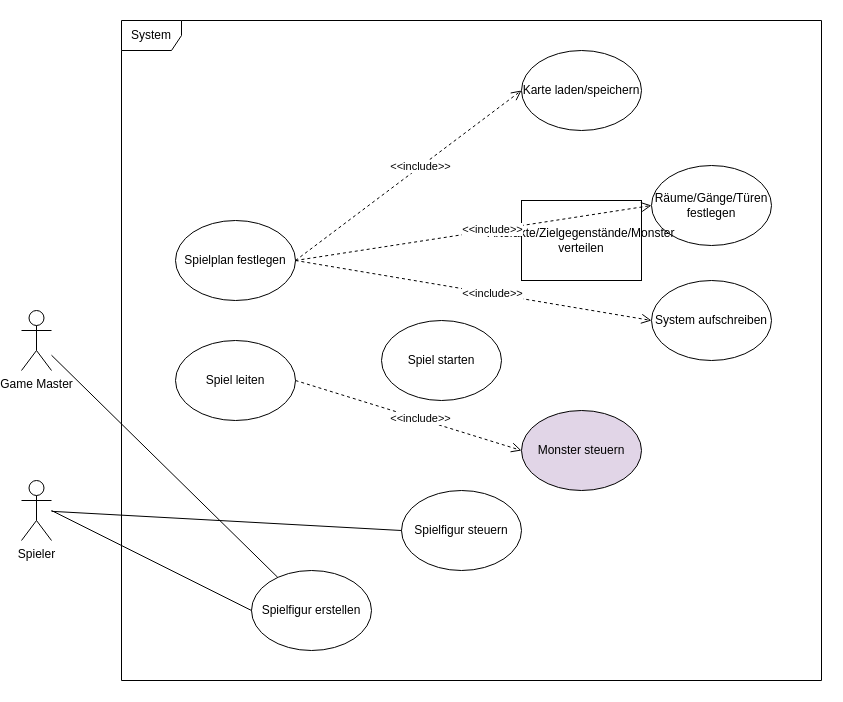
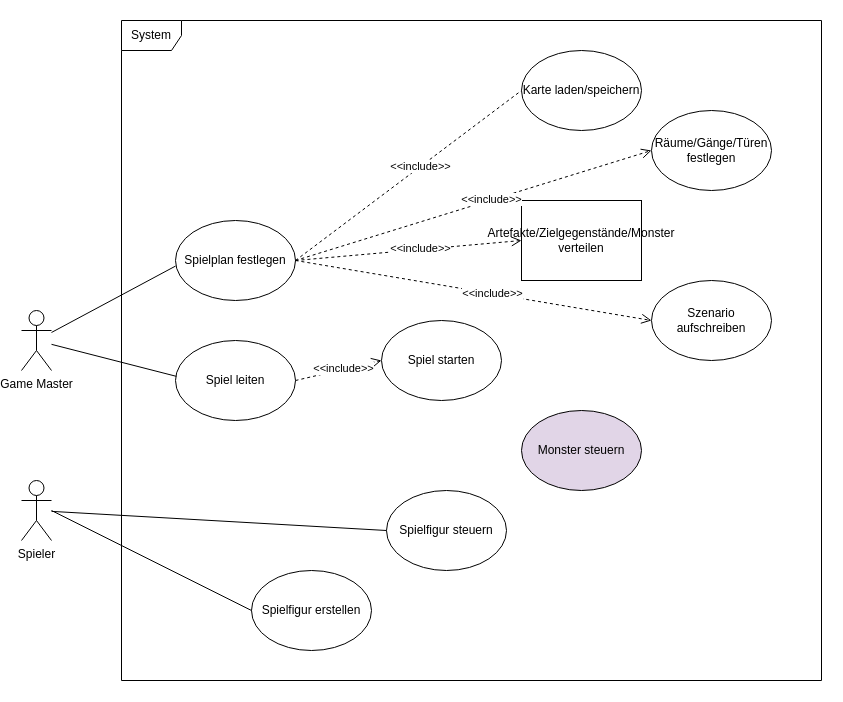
edge "Spielplan festlegen" -> "Karte laden/speichern": arrowhead open -> none
node "Räume/Gänge/Türen festlegen": moved (712, 206) -> (712, 151)
edge "Spielplan festlegen" -> "Artefakte/Zielgegenstände/Monster verteilen": added, label "<<include>>"
edge "Spielplan festlegen" -- "Game Master": added
node "System aufschreiben": label "System aufschreiben" -> "Szenario aufschreiben"
edge "Spiel leiten" -> "Spiel starten": added, label "<<include>>"
edge "Spiel leiten" -> "Monster steuern": removed, label "<<include>>"
edge "Game Master" -- "Spielfigur erstellen": now "Game Master" -- "Spiel leiten"
node "Spielfigur steuern": moved (462, 531) -> (447, 531)
